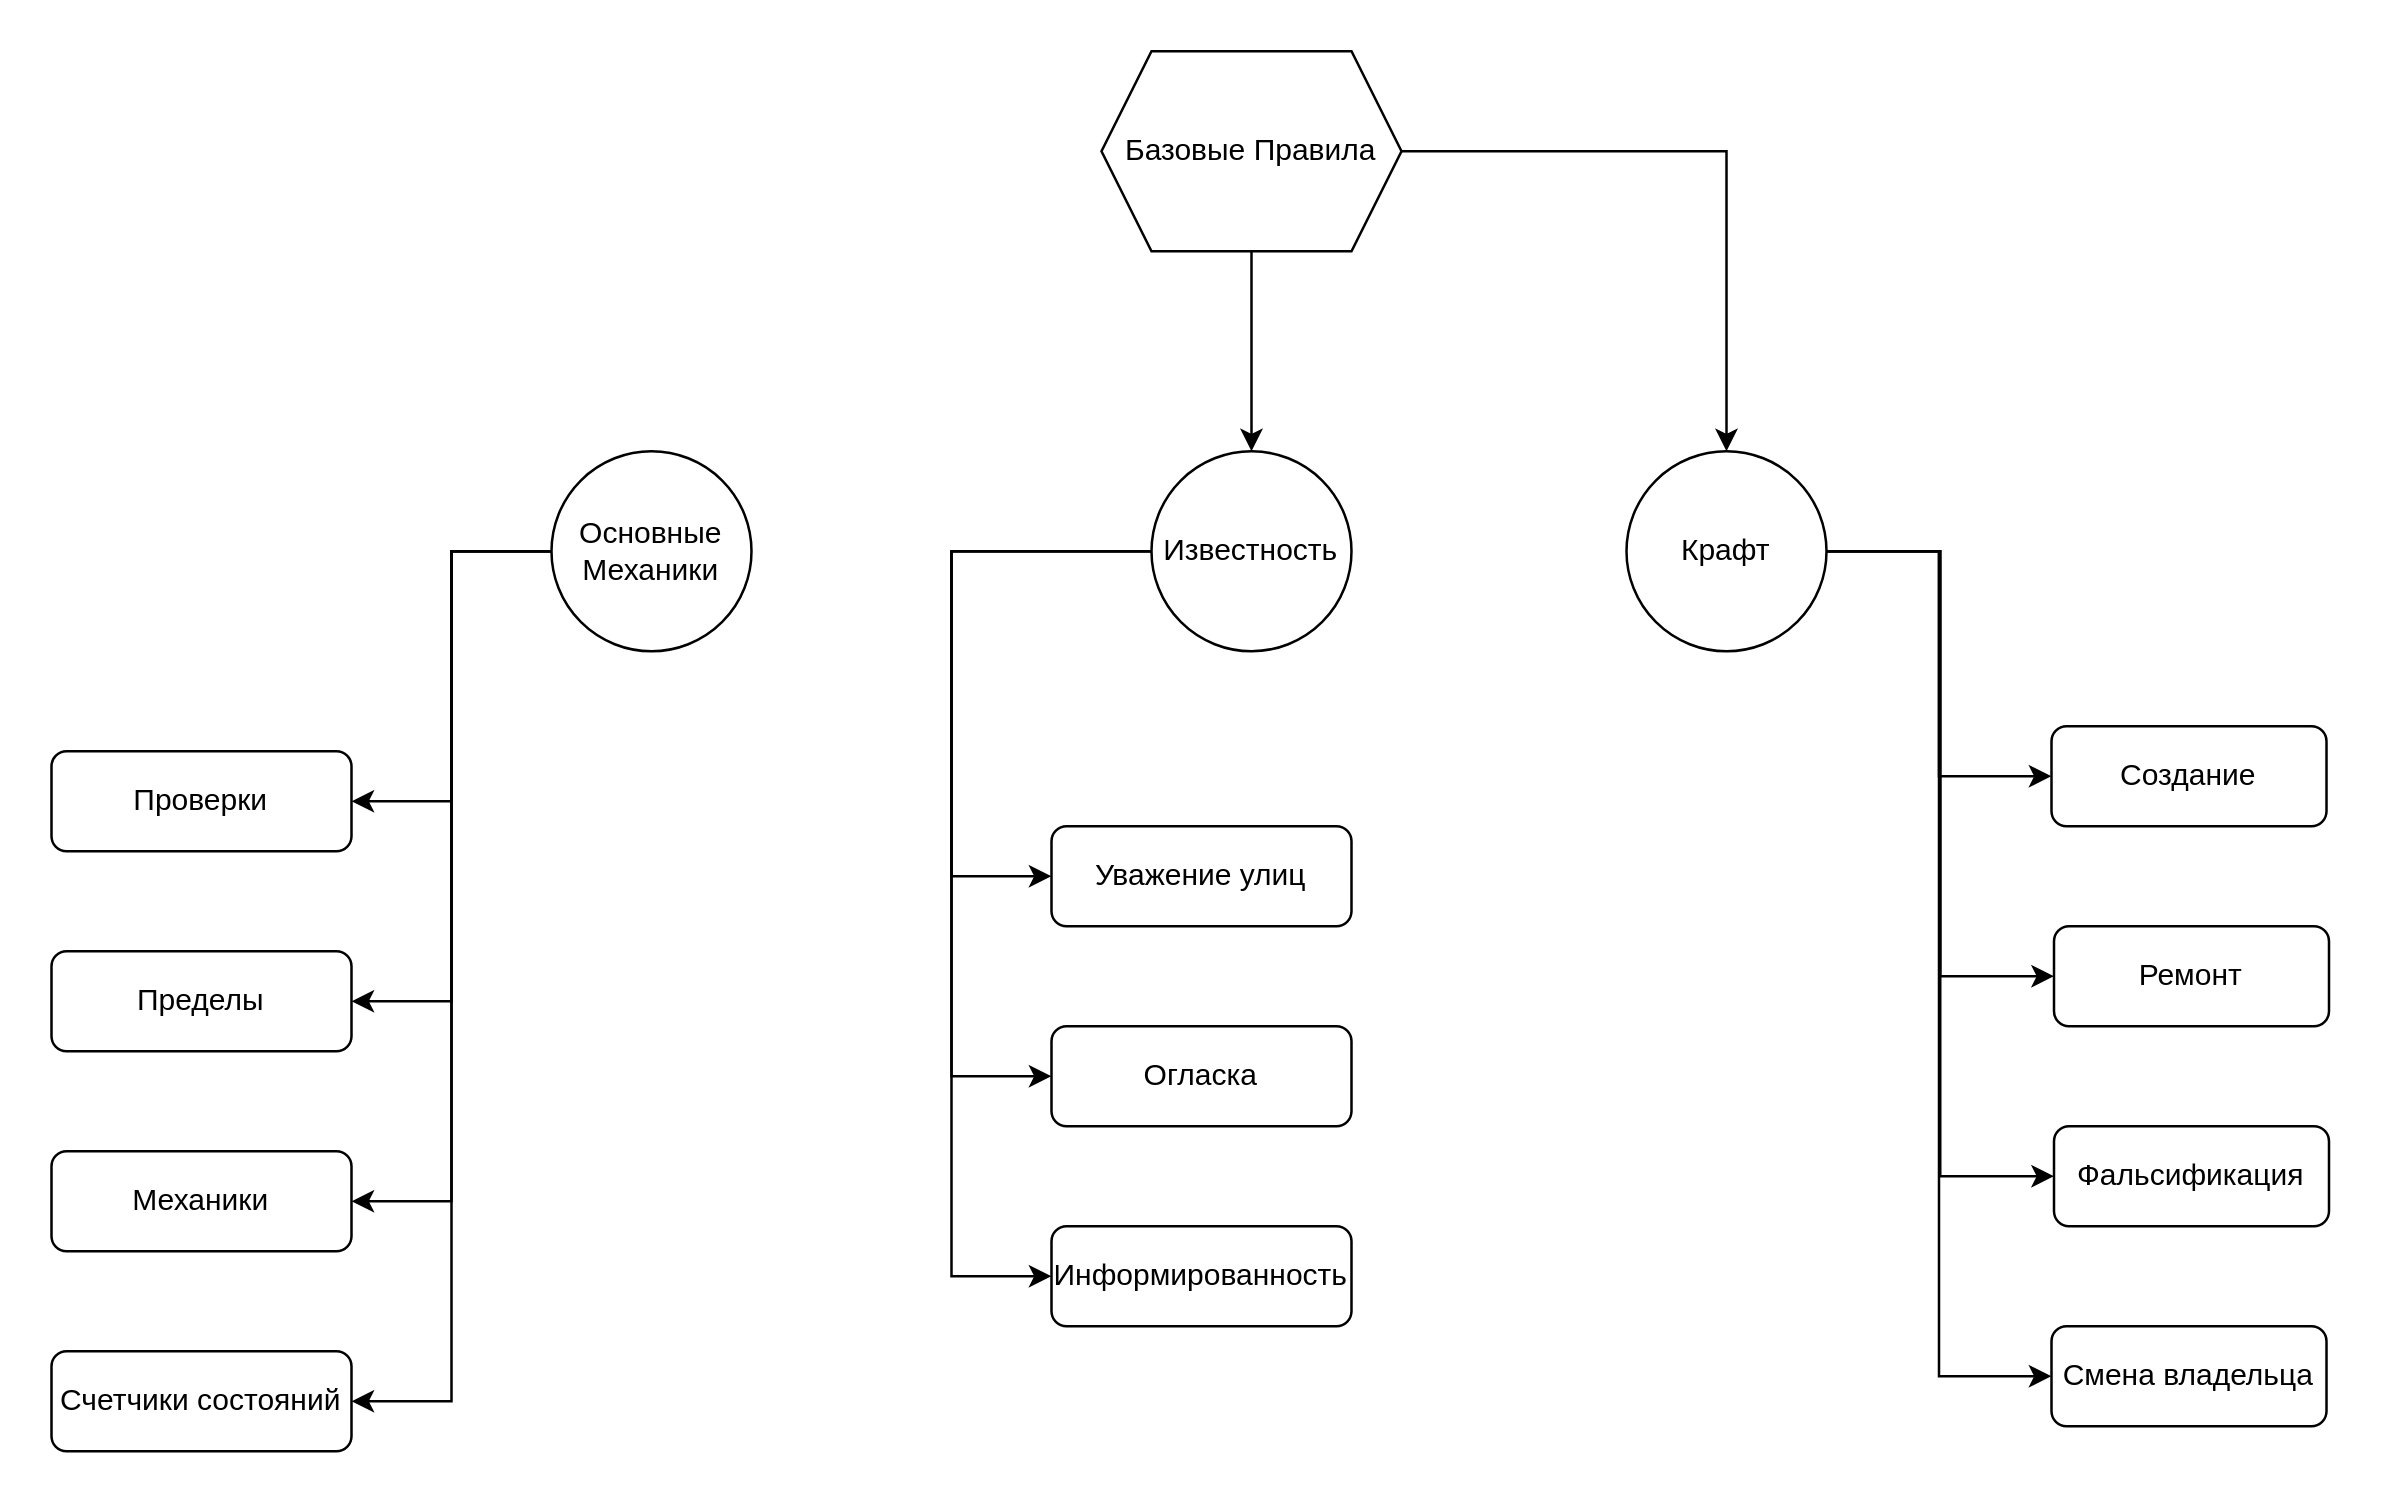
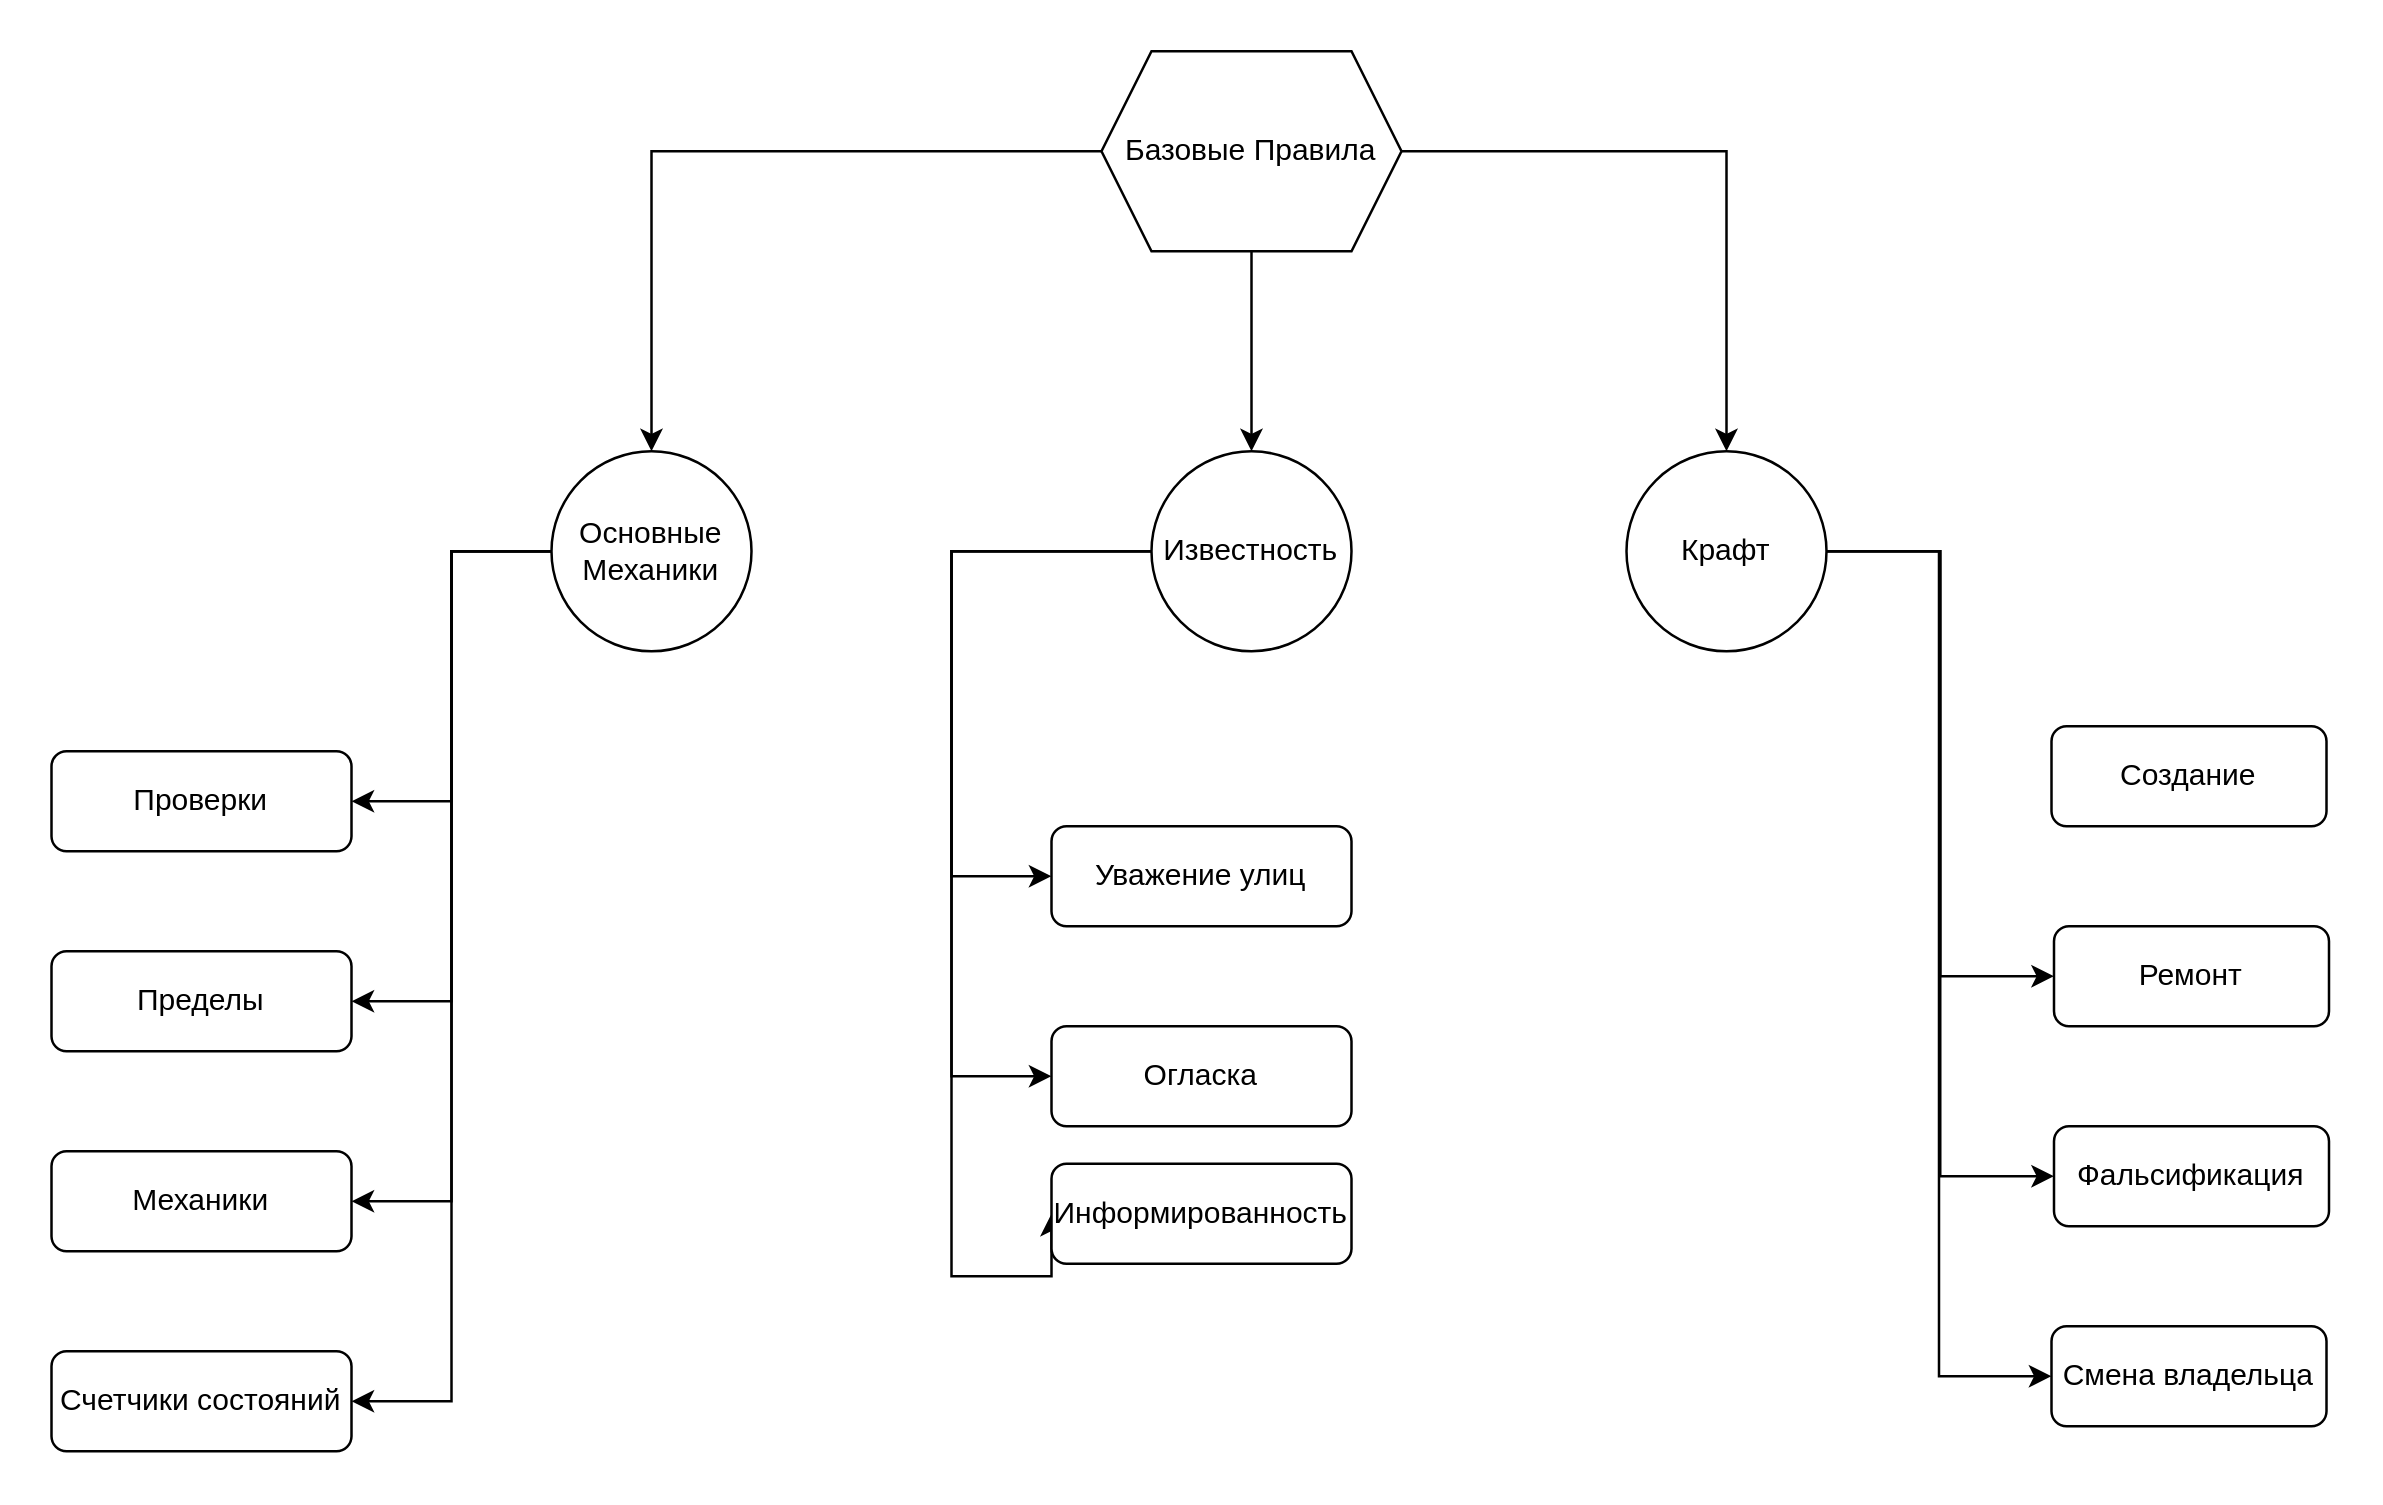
edge "Базовые Правила" -> "Основные Механики": added
edge "Крафт" -> "Создание": removed
node "Информированность": moved (1201, 1276) -> (1201, 1214)
